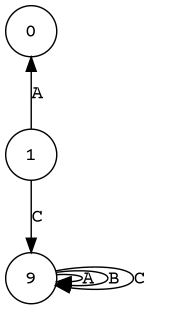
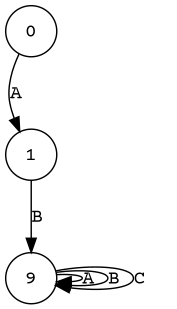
edge "1" -> "0": reversed
edge "1" -> "9": label "C" -> "B"
